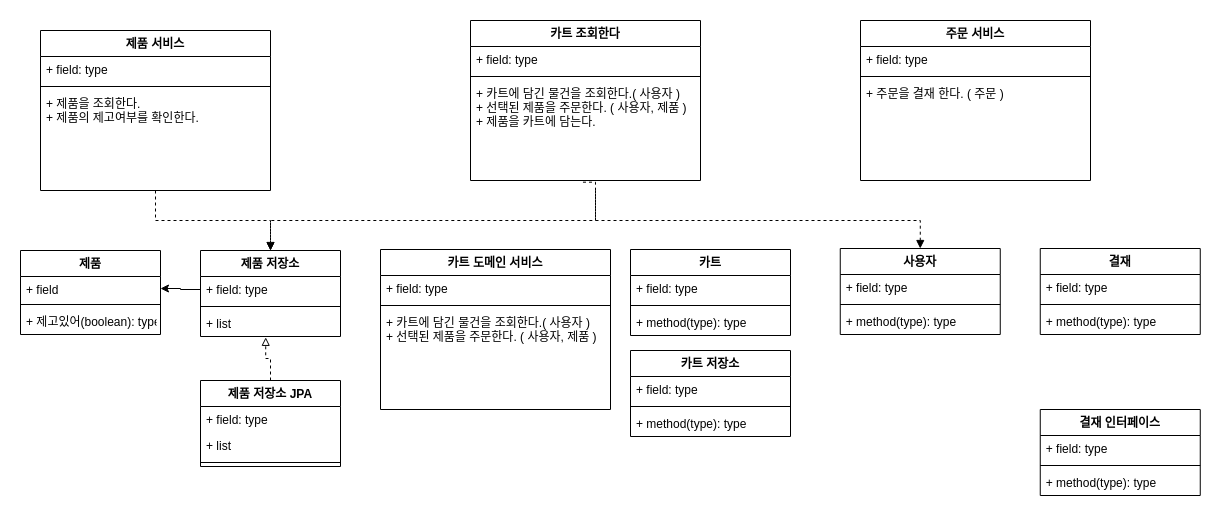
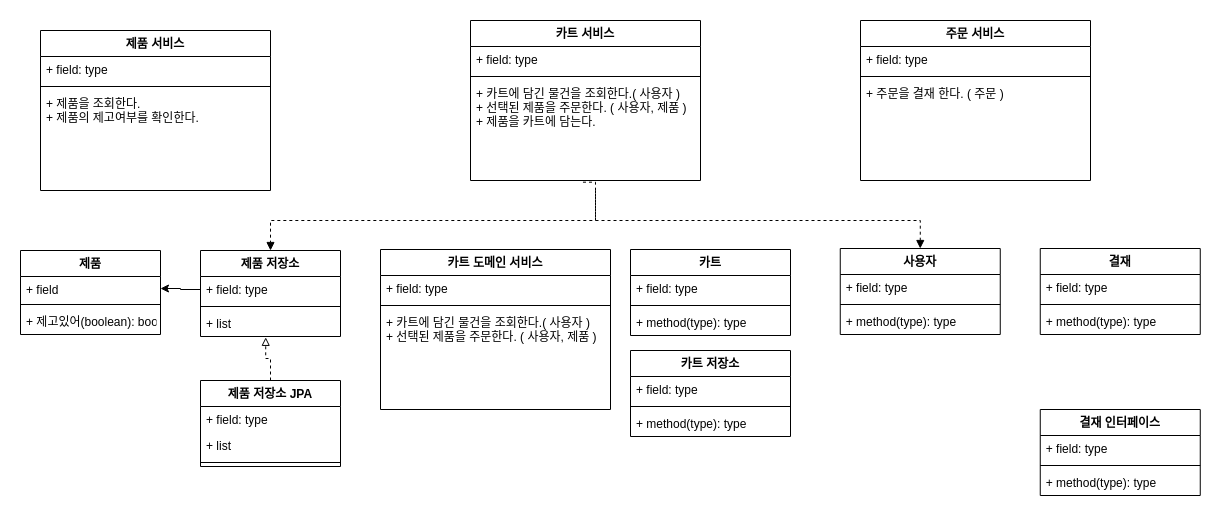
node "카트 조회한다": label "카트 조회한다" -> "카트 서비스"
edge "제품 서비스" -> "제품 저장소": removed
node "+ 제고있어(boolean): type": label "+ 제고있어(boolean): type" -> "+ 제고있어(boolean): boolean"
